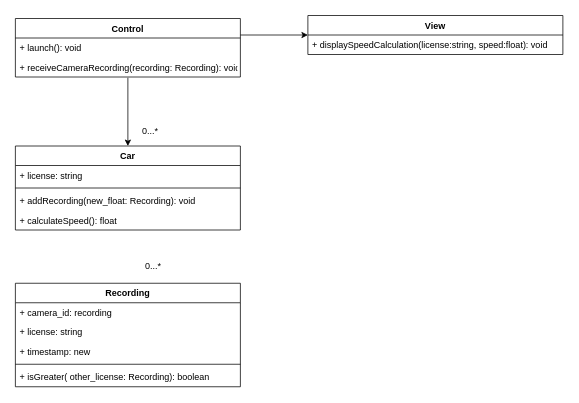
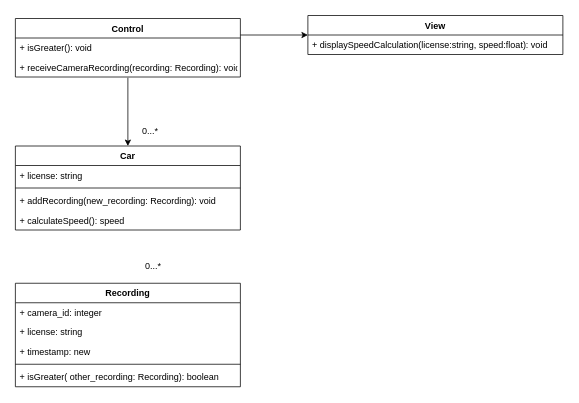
node "+ launch(): void": label "+ launch(): void" -> "+ isGreater(): void"
node "+ addRecording(new_float: Recording): void": label "+ addRecording(new_float: Recording): void" -> "+ addRecording(new_recording: Recording): void"
node "+ calculateSpeed(): float": label "+ calculateSpeed(): float" -> "+ calculateSpeed(): speed"
node "+ camera_id: recording": label "+ camera_id: recording" -> "+ camera_id: integer"
node "+ isGreater( other_license: Recording): boolean": label "+ isGreater( other_license: Recording): boolean" -> "+ isGreater( other_recording: Recording): boolean"
